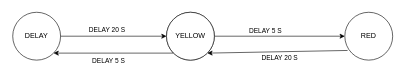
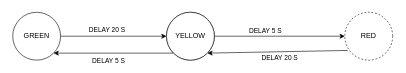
node "DELAY": label "DELAY" -> "GREEN"
node "RED": style solid -> dashed
